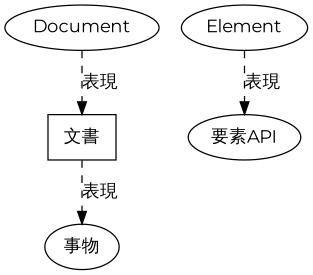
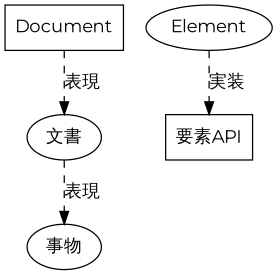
node "Document": shape ellipse -> box
edge "Element" -> "要素API": label "表現" -> "実装"
node "文書": shape box -> ellipse
node "要素API": shape ellipse -> box
